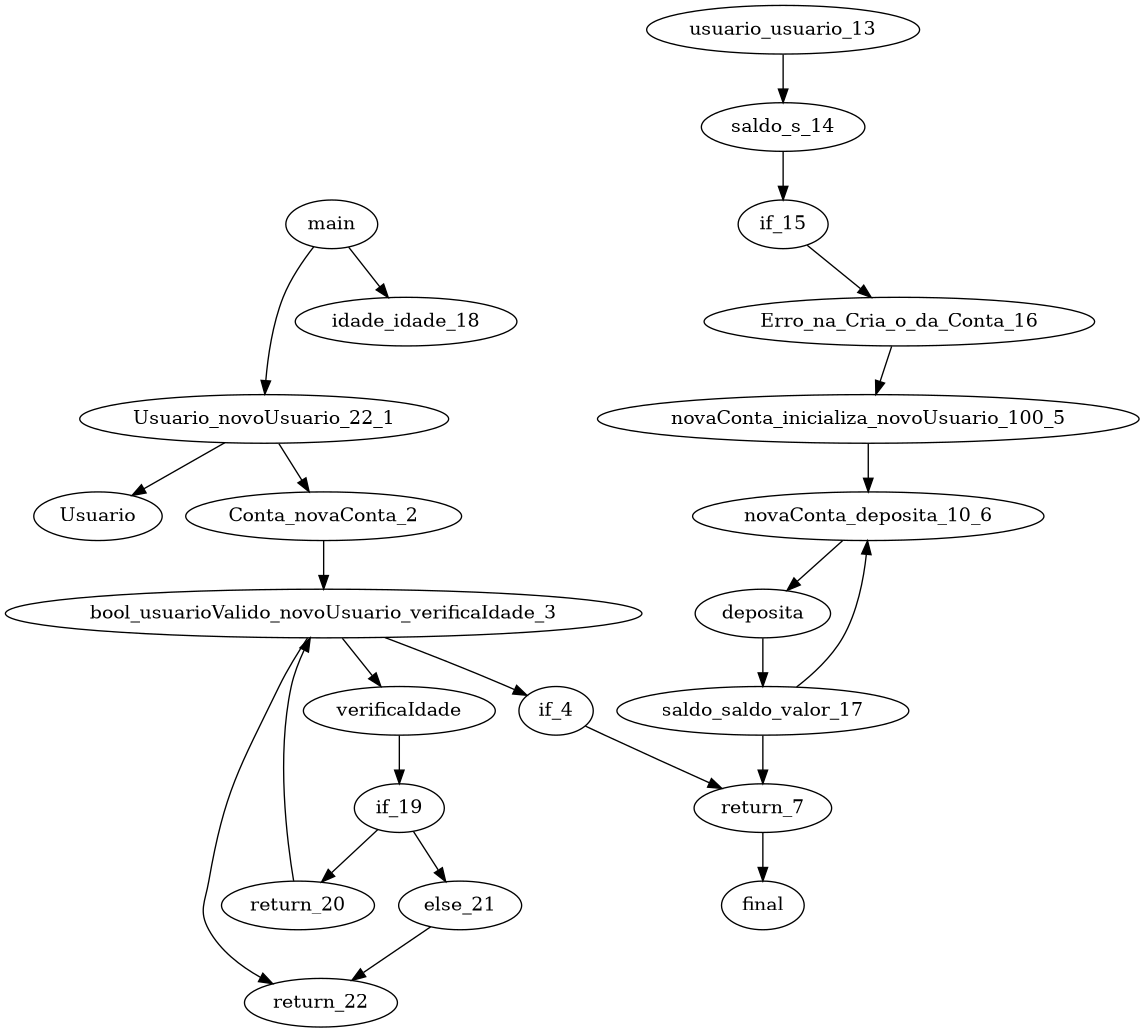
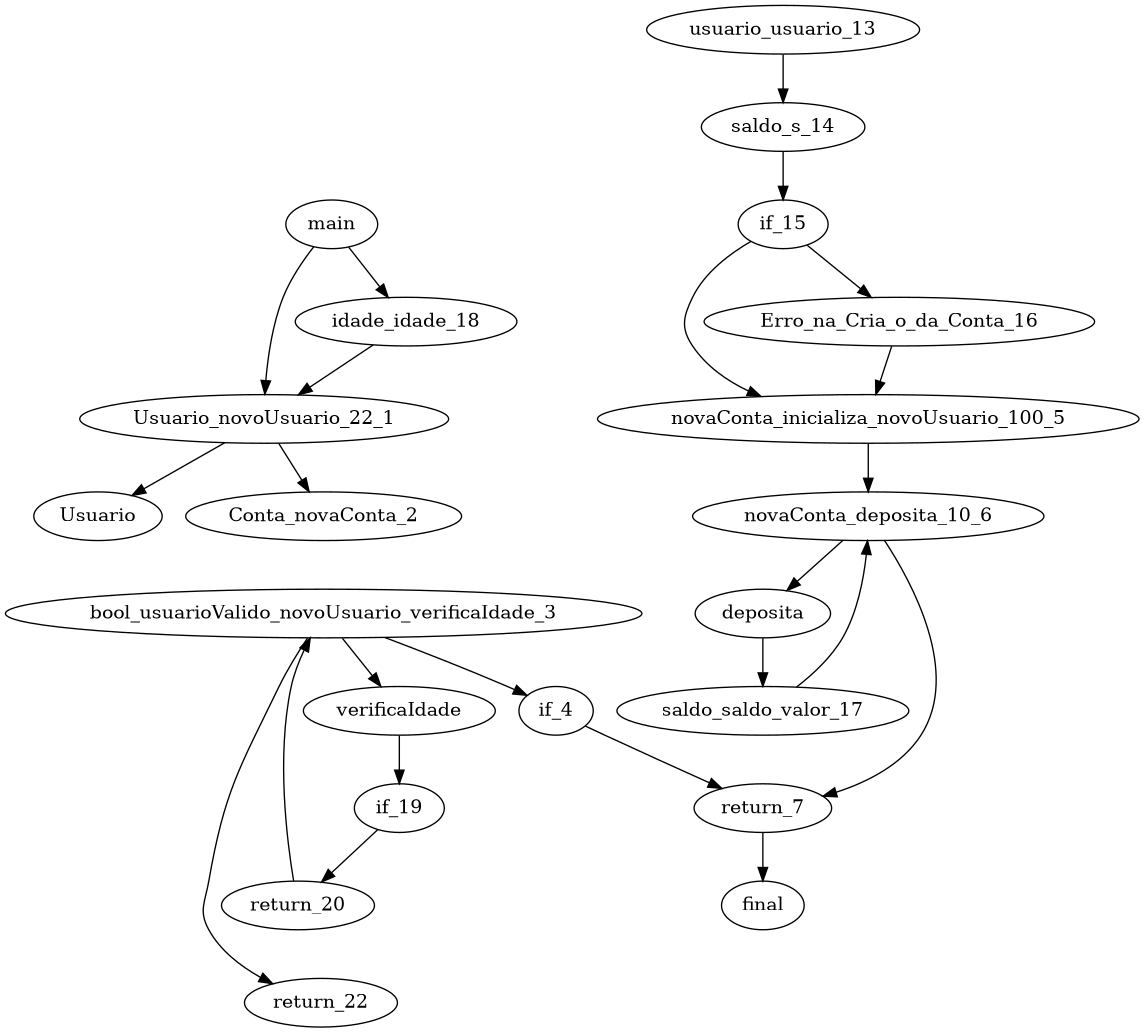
edge "if_15" -> "novaConta_inicializa_novoUsuario_100_5": added
edge "idade_idade_18" -> "Usuario_novoUsuario_22_1": added
edge "Conta_novaConta_2" -> "bool_usuarioValido_novoUsuario_verificaIdade_3": removed
edge "saldo_saldo_valor_17" -> "return_7": now "novaConta_deposita_10_6" -> "return_7"
node "else_21": removed
